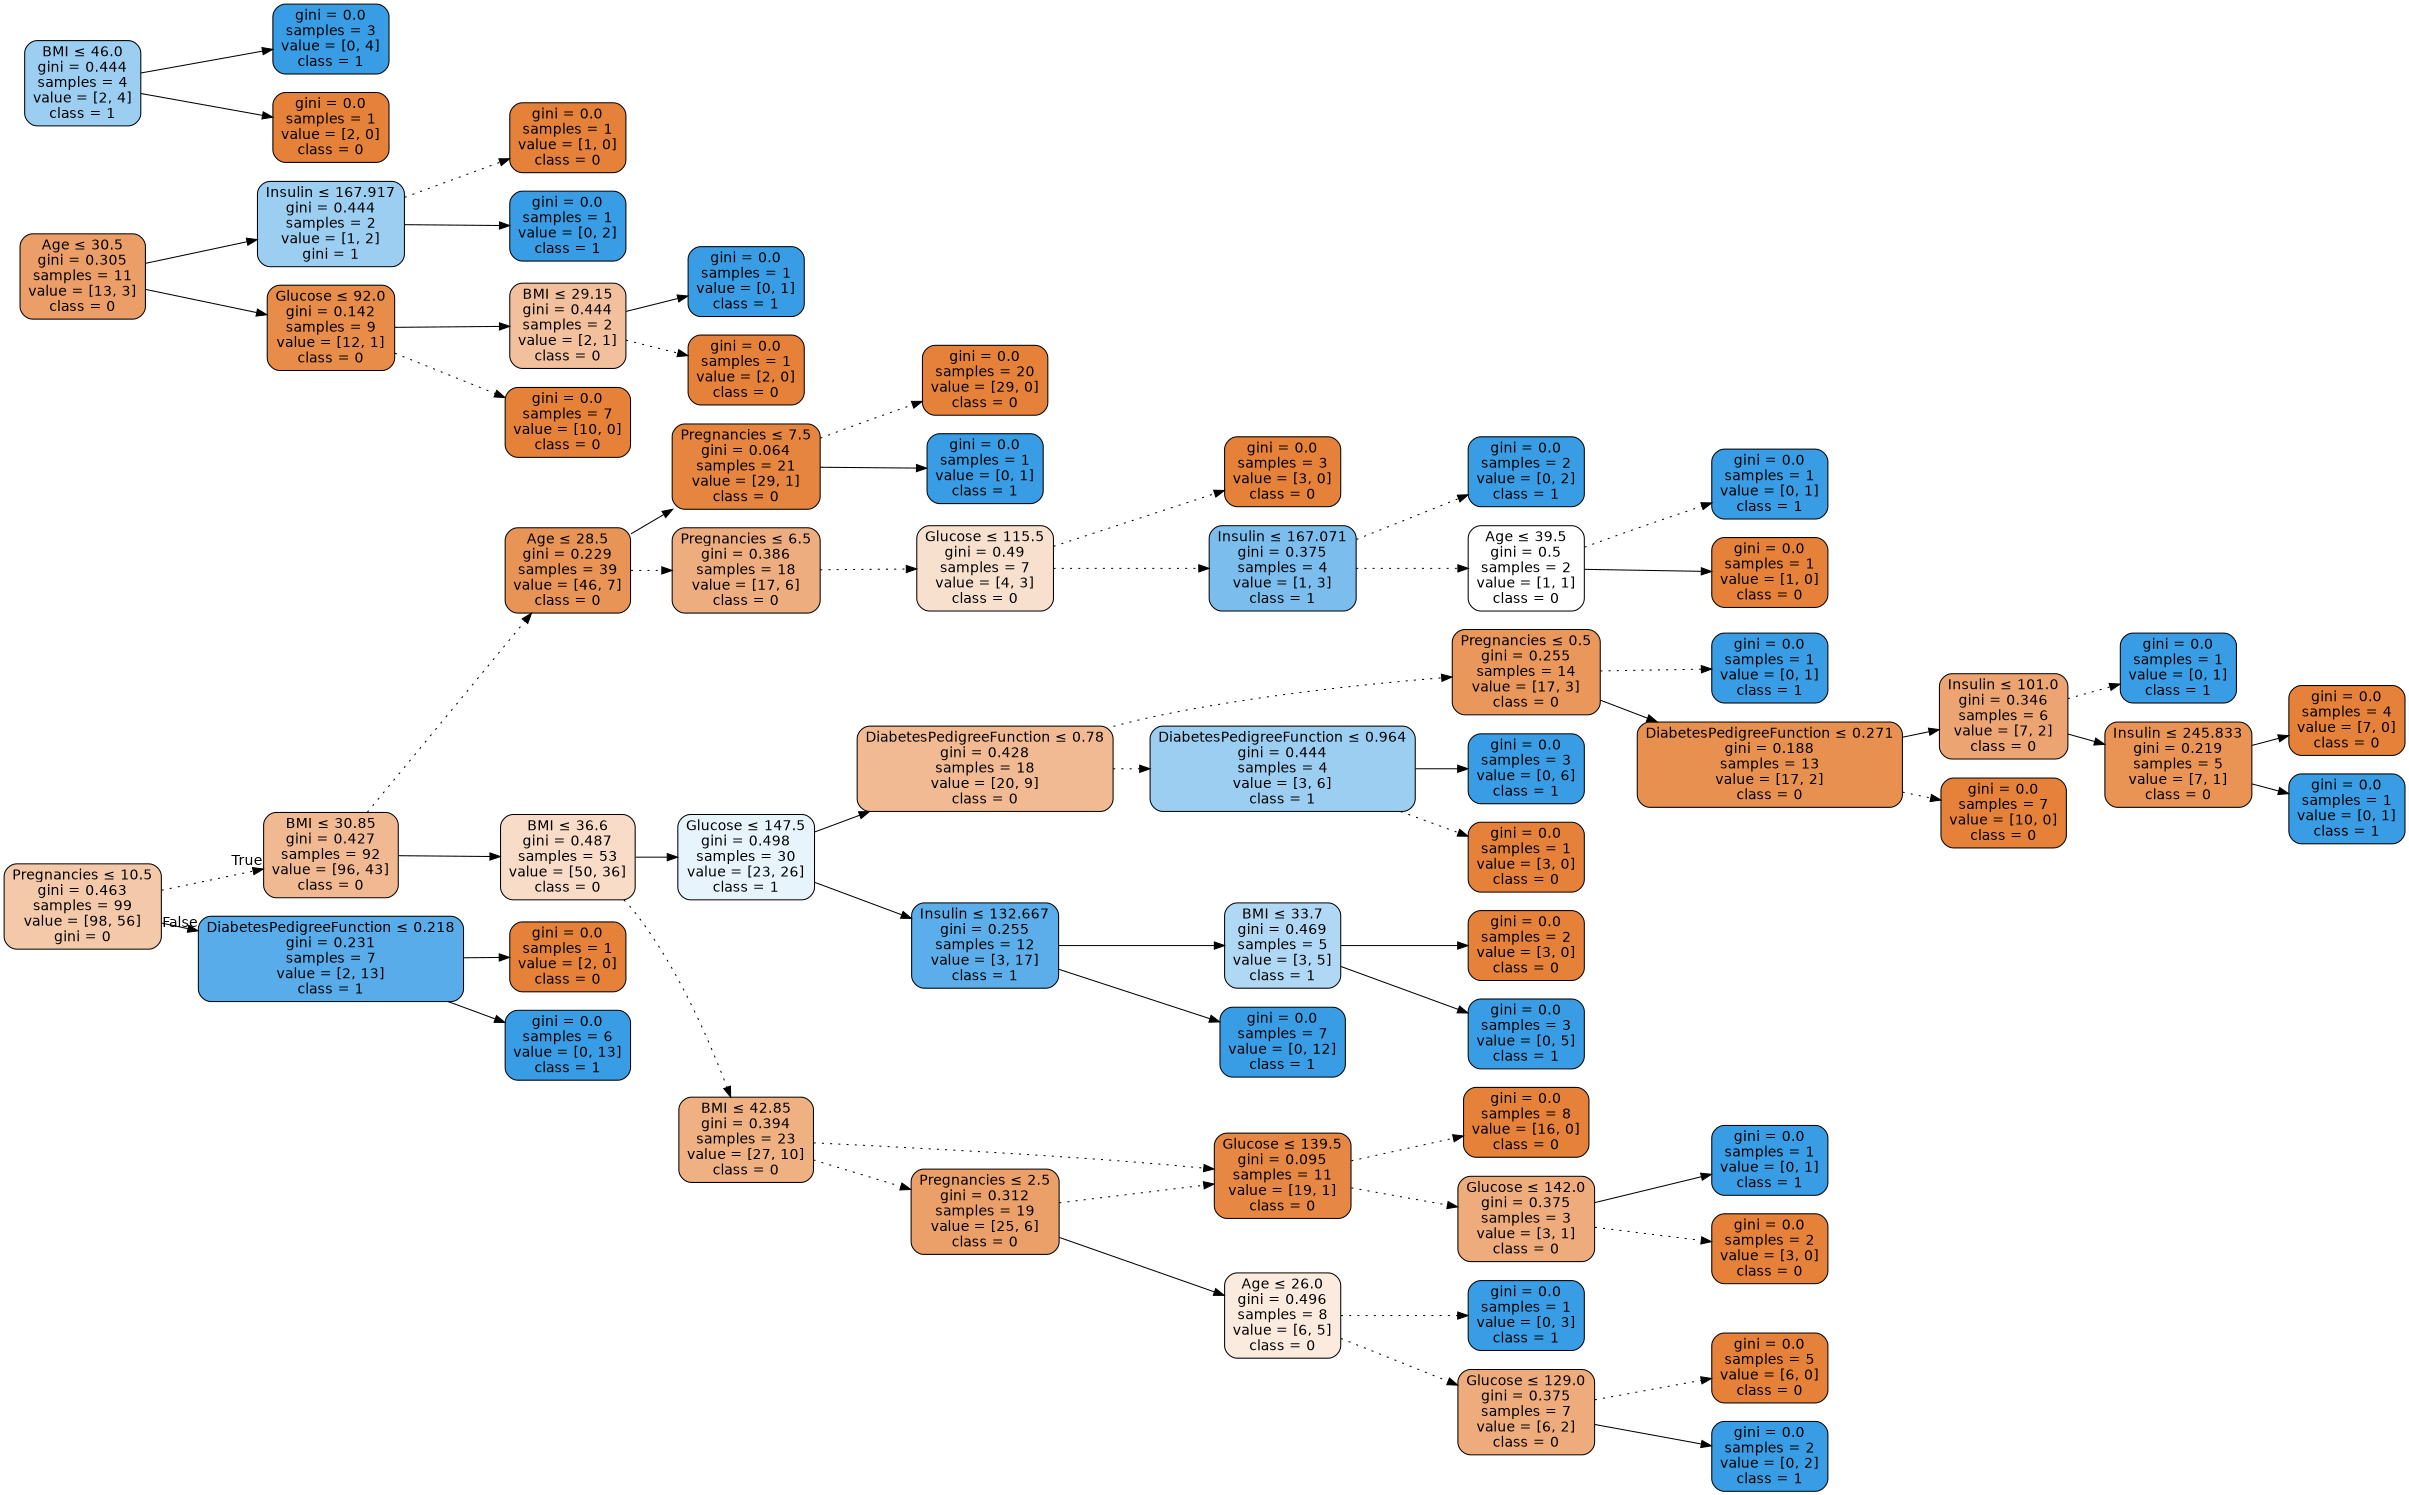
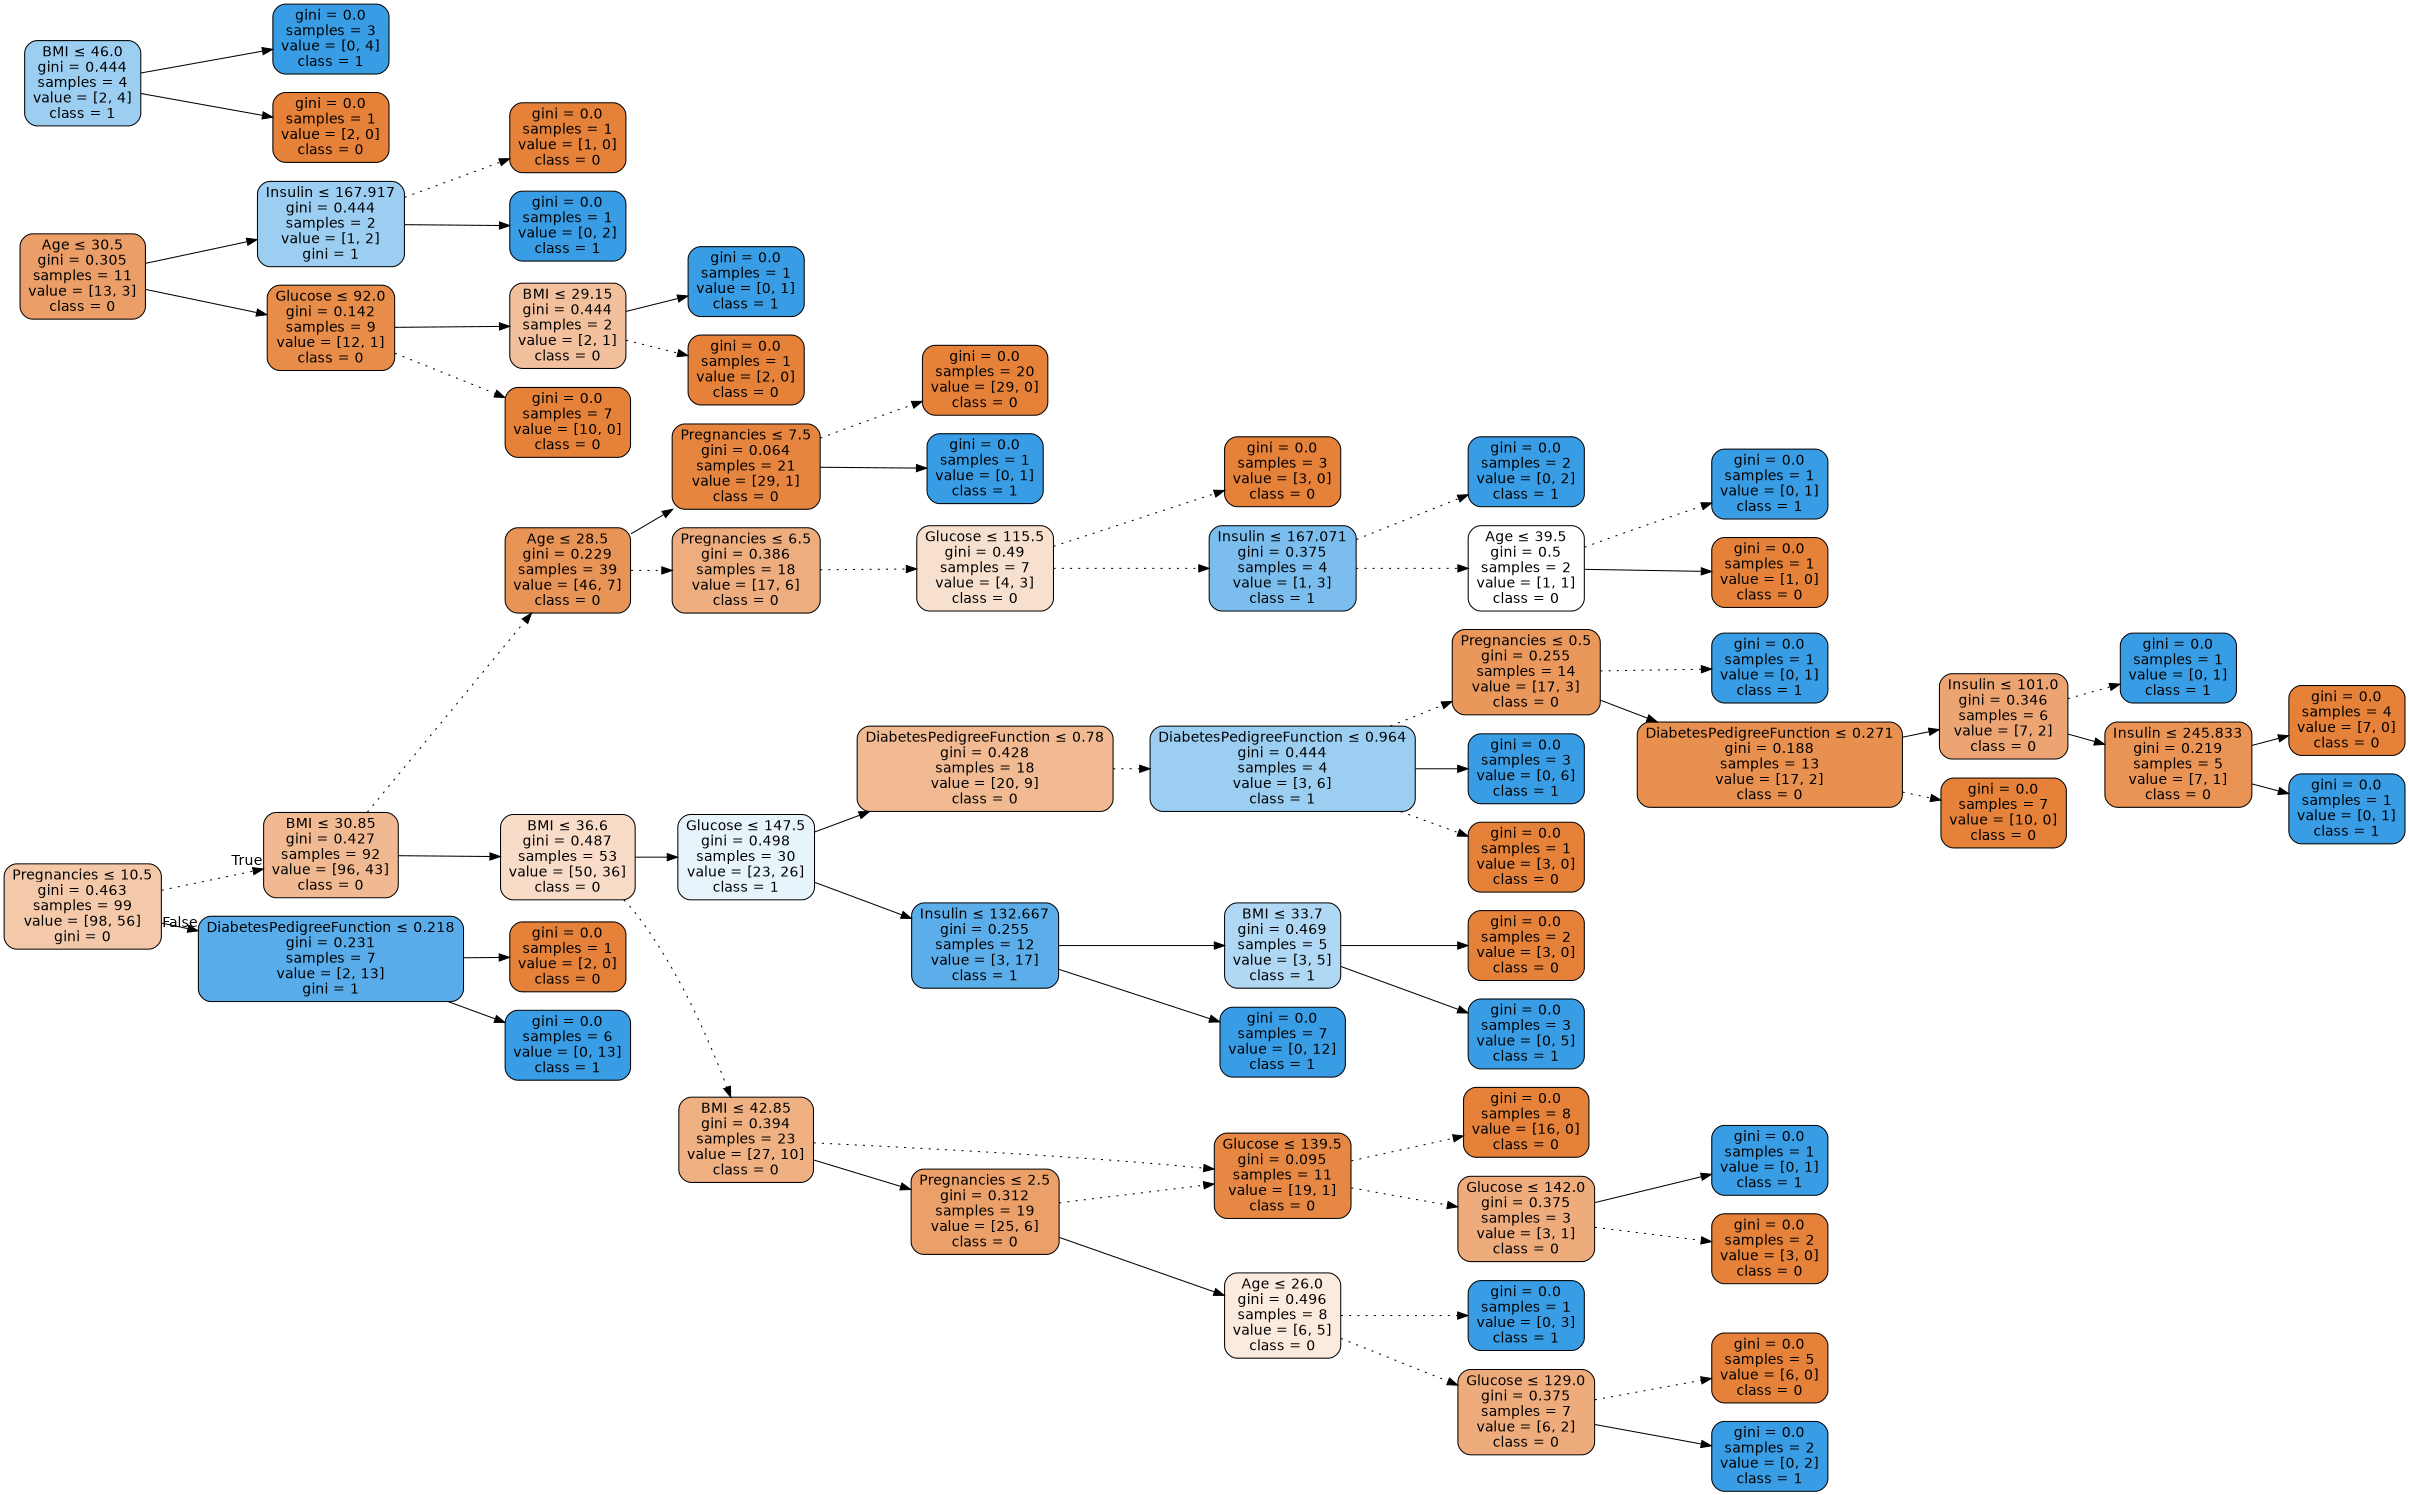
edge "DiabetesPedigreeFunction ≤ 0.78" -> "Pregnancies ≤ 0.5": now "DiabetesPedigreeFunction ≤ 0.964" -> "Pregnancies ≤ 0.5"
node "DiabetesPedigreeFunction ≤ 0.218": text "class = 1" -> "gini = 1"
edge "BMI ≤ 42.85" -> "Pregnancies ≤ 2.5": style dotted -> solid
